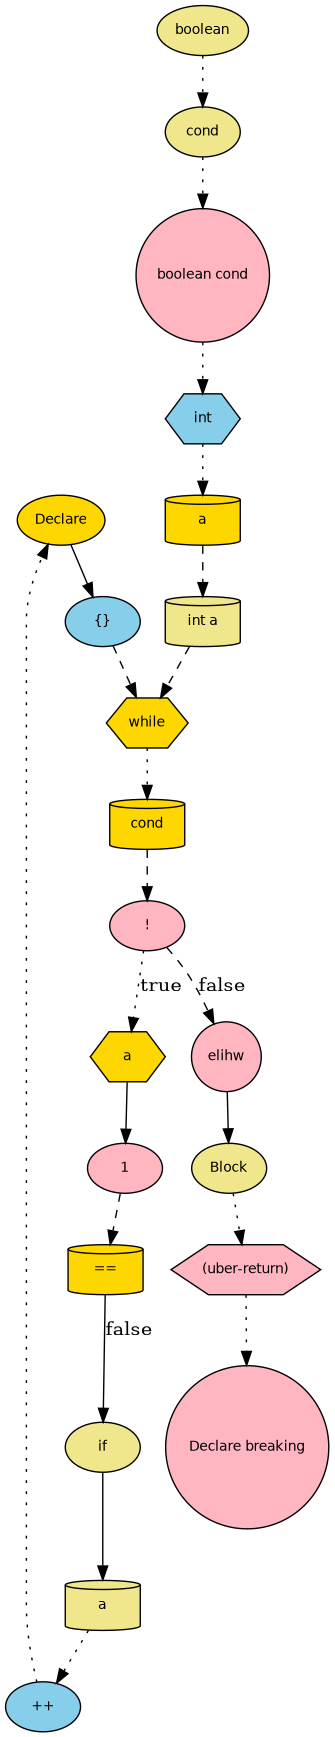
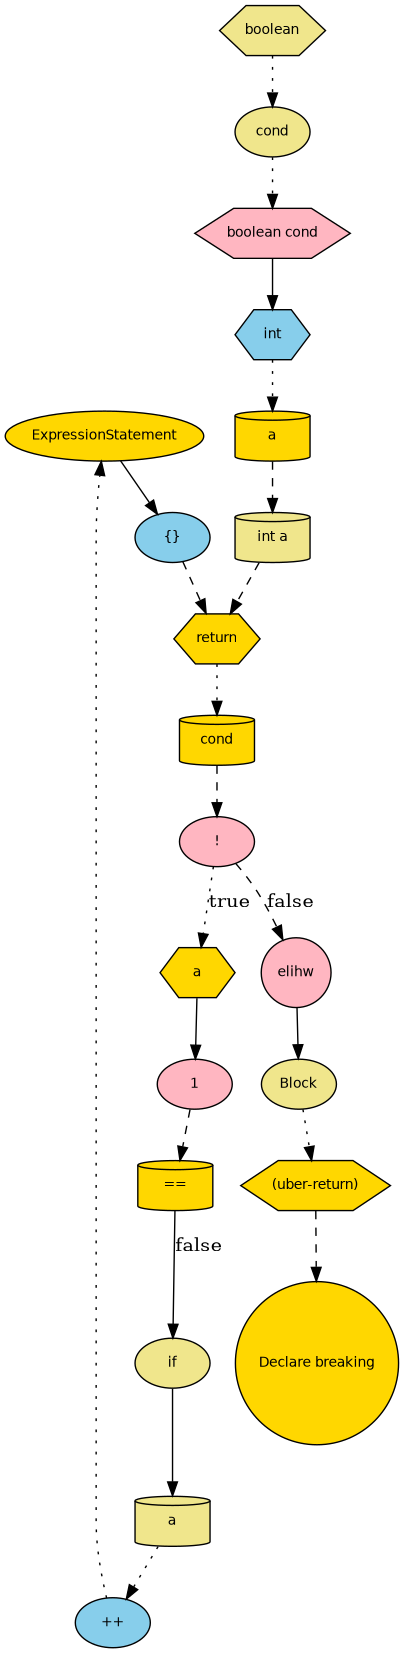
node "boolean": shape ellipse -> hexagon
node "boolean cond": shape circle -> hexagon
edge "boolean cond" -> "int": style dotted -> solid
node "Declare": label "Declare" -> "ExpressionStatement"
node "while": label "while" -> "return"
node "(uber-return)": fillcolor lightpink -> gold
edge "(uber-return)" -> "Declare breaking": style dotted -> dashed
node "Declare breaking": fillcolor lightpink -> gold
